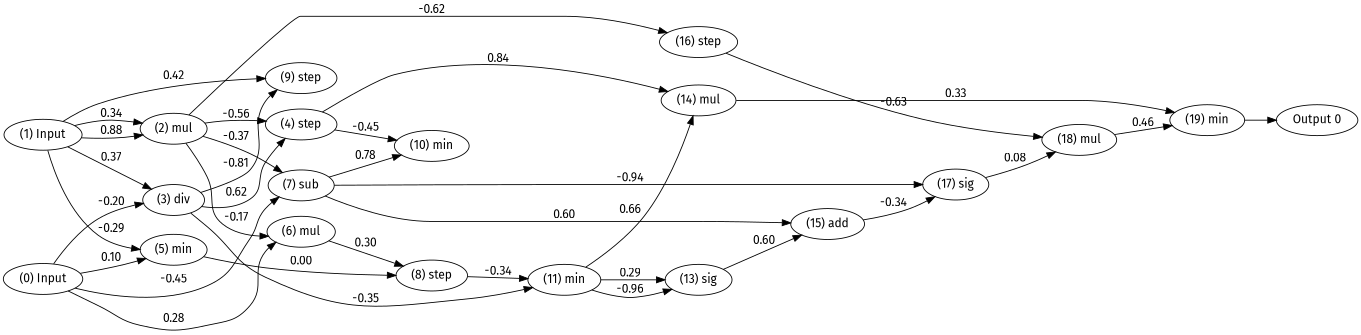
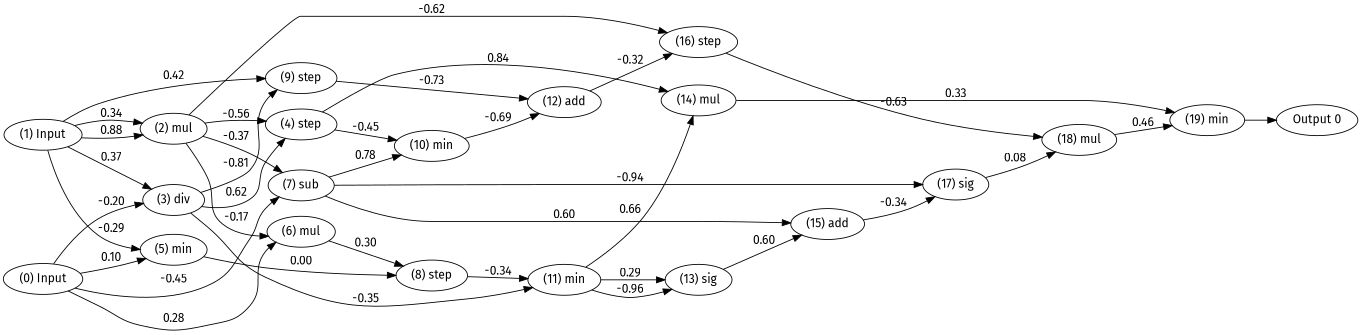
node "(12) add": added
